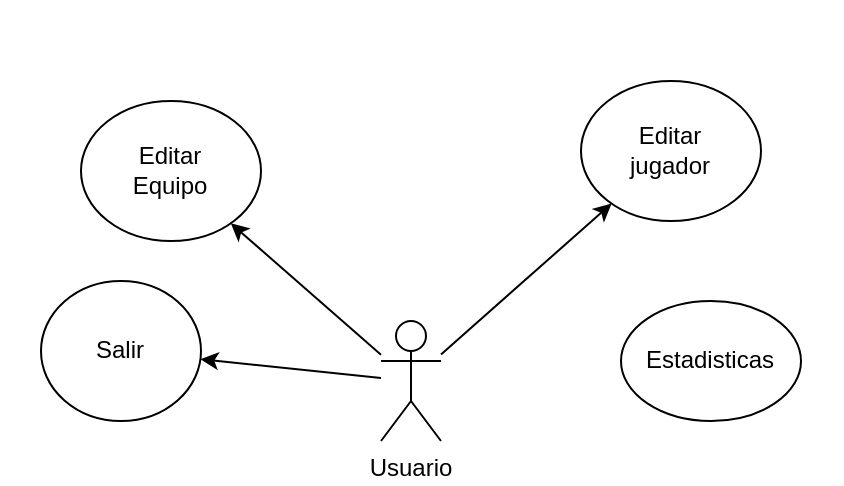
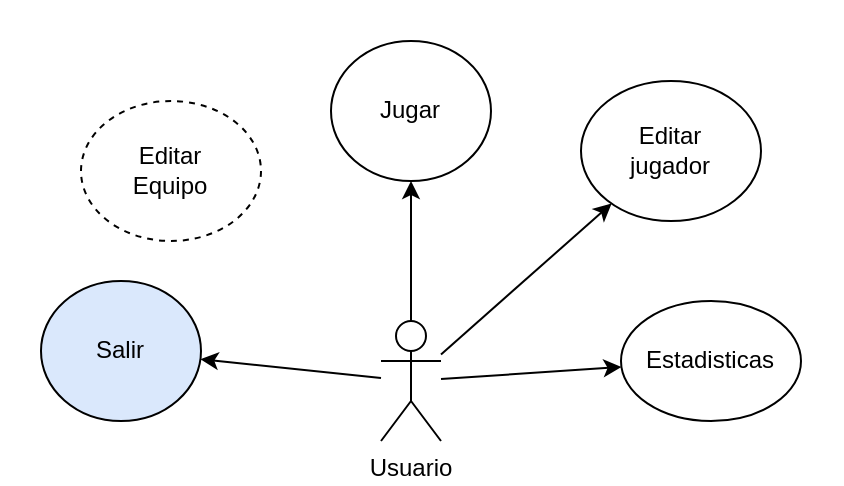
node "Jugar": added
node "Editar Equipo": style solid -> dashed
edge "Usuario" -> "Jugar": added
edge "Usuario" -> "Editar Equipo": now "Usuario" -> "Estadisticas"
node "Salir": fillcolor #ffffff -> #dae8fc
